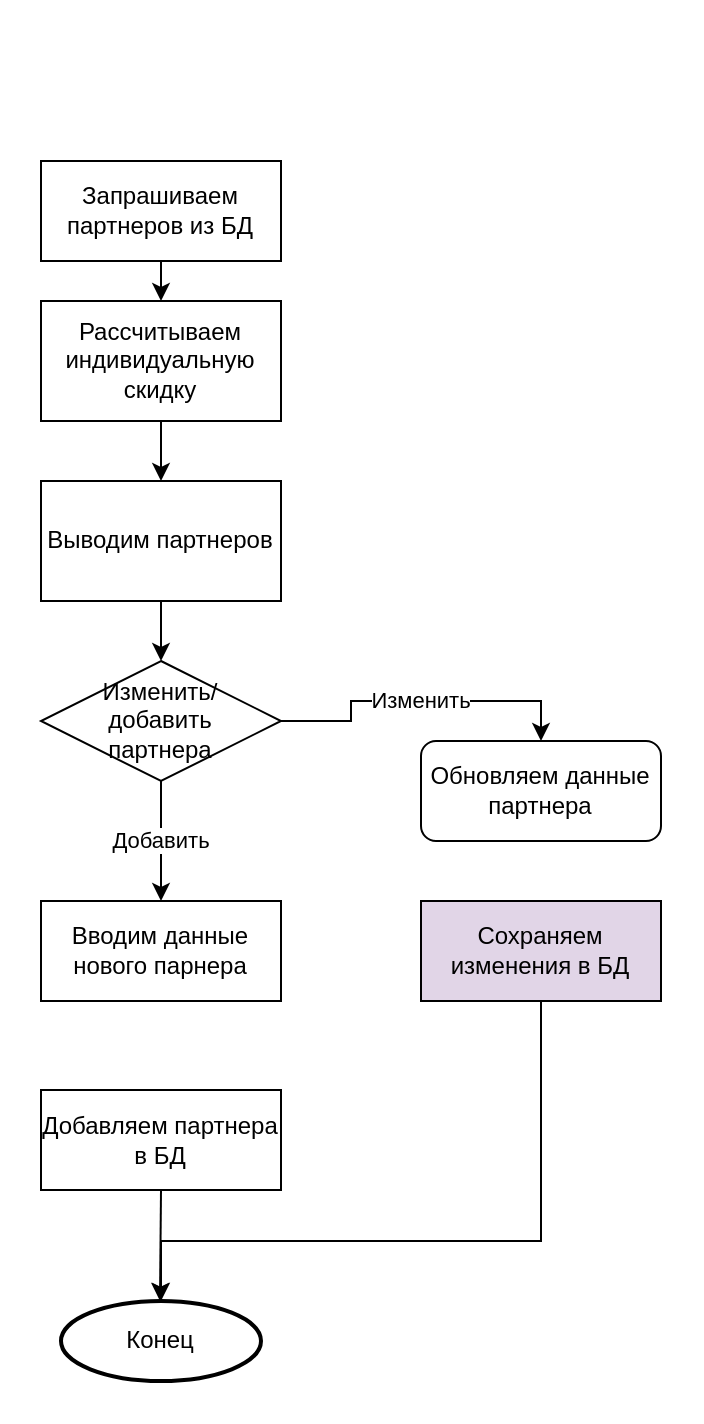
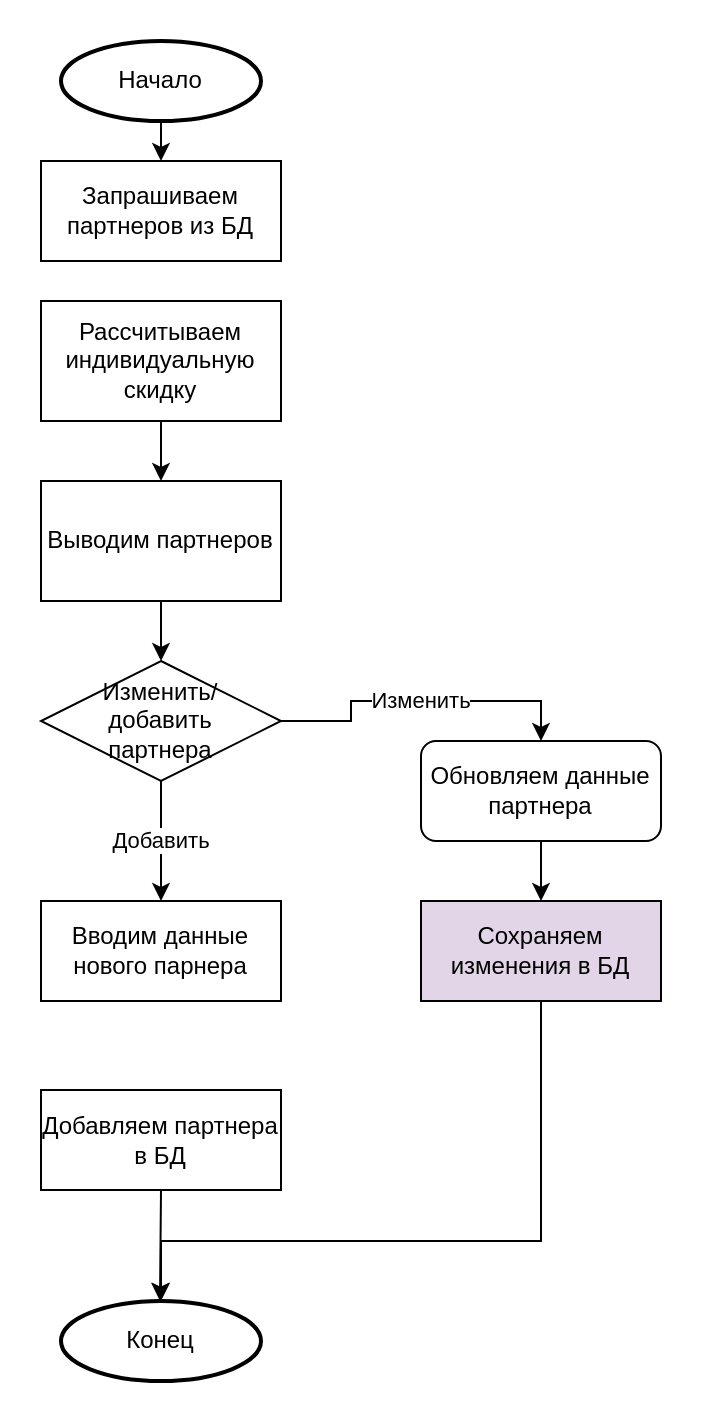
node "Начало": added
edge "Начало" -> "Запрашиваем партнеров из БД": added
edge "Запрашиваем партнеров из БД" -> "Рассчитываем индивидуальную скидку": removed
edge "Обновляем данные партнера" -> "Сохраняем изменения в БД": added
